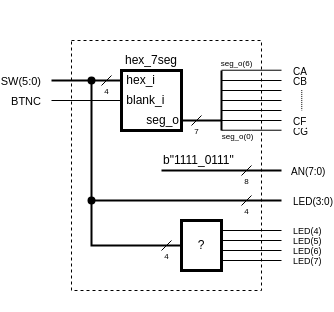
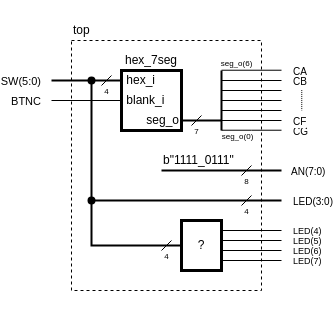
node "top": added
